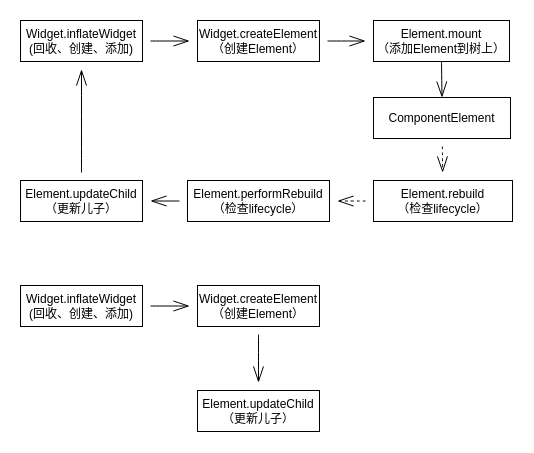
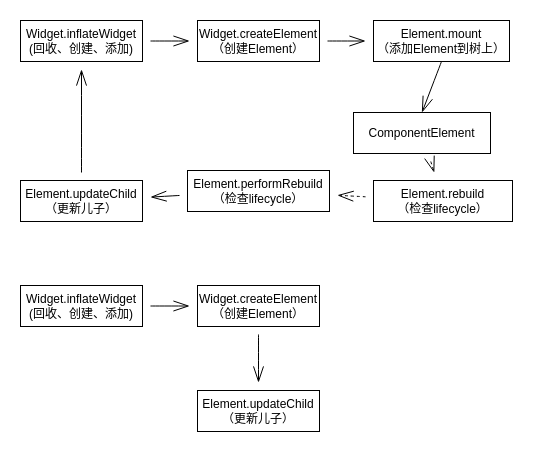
node "ComponentElement": moved (442, 118) -> (422, 133)
node "Element.performRebuild （检查lifecycle）": moved (259, 201) -> (259, 191)
